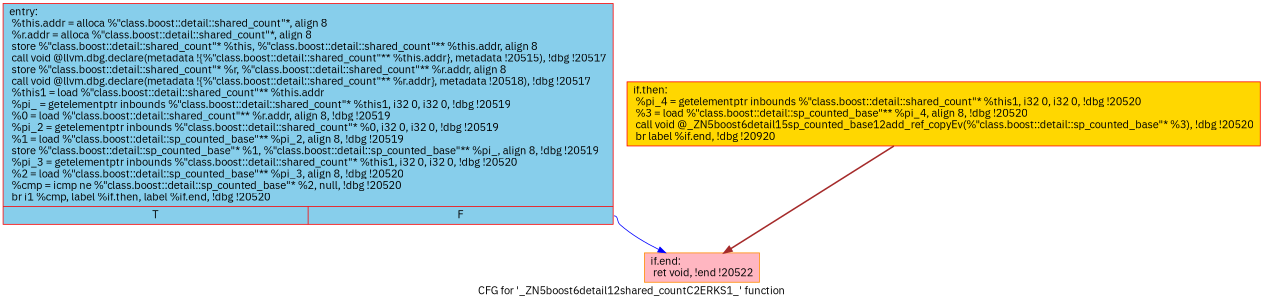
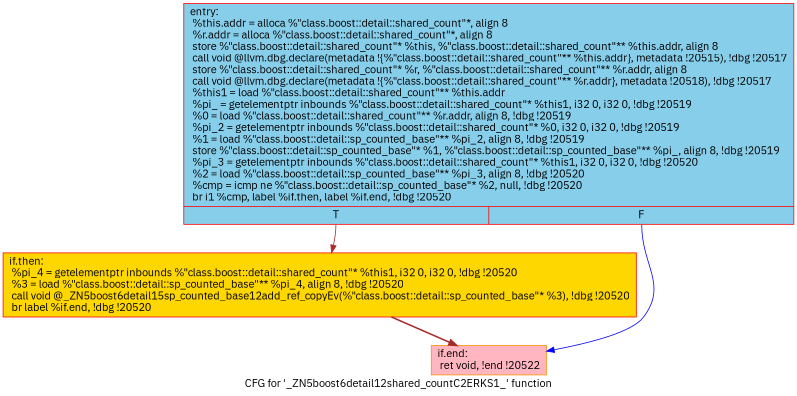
node "if.then:": text "br label %if.end, !dbg !20920" -> "br label %if.end, !dbg !20520"
edge "entry:" -> "if.then:": added
